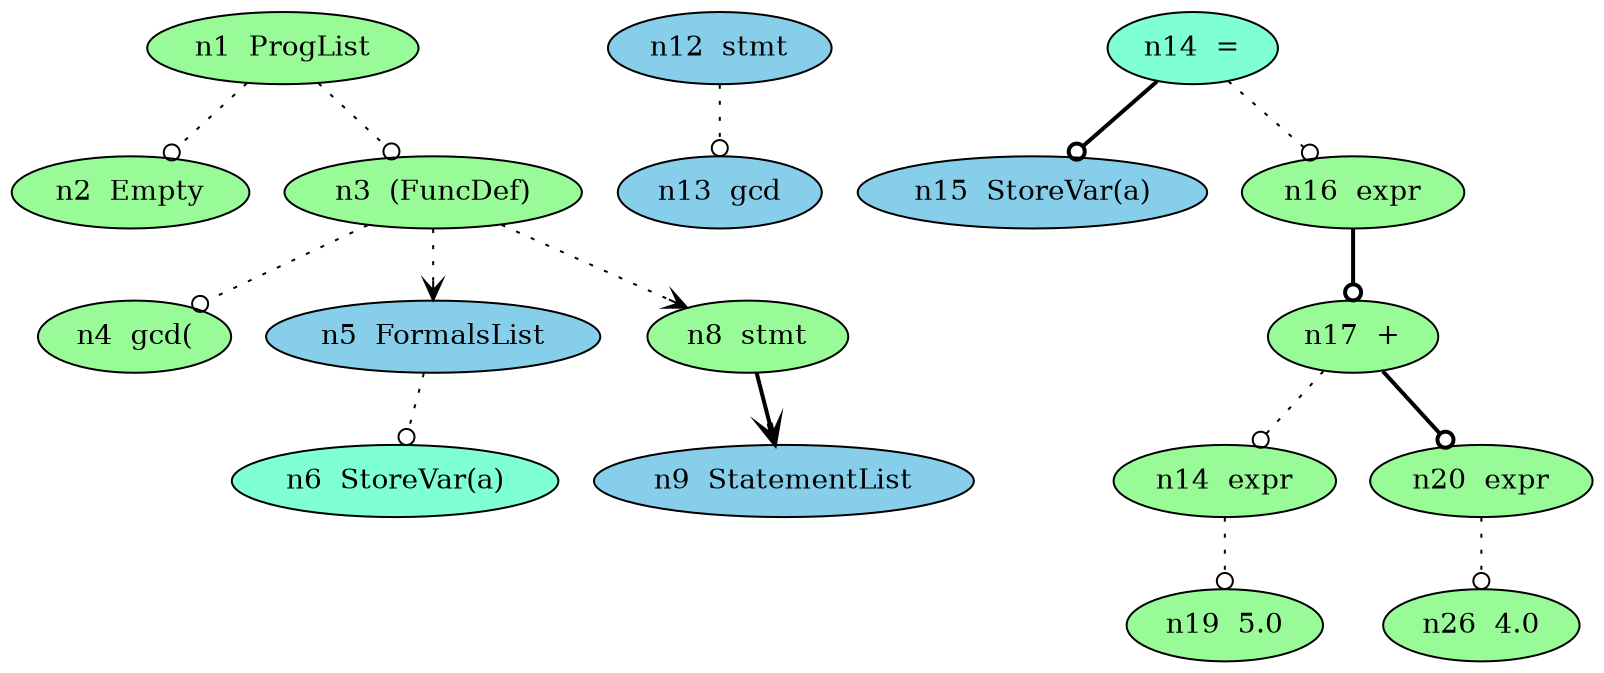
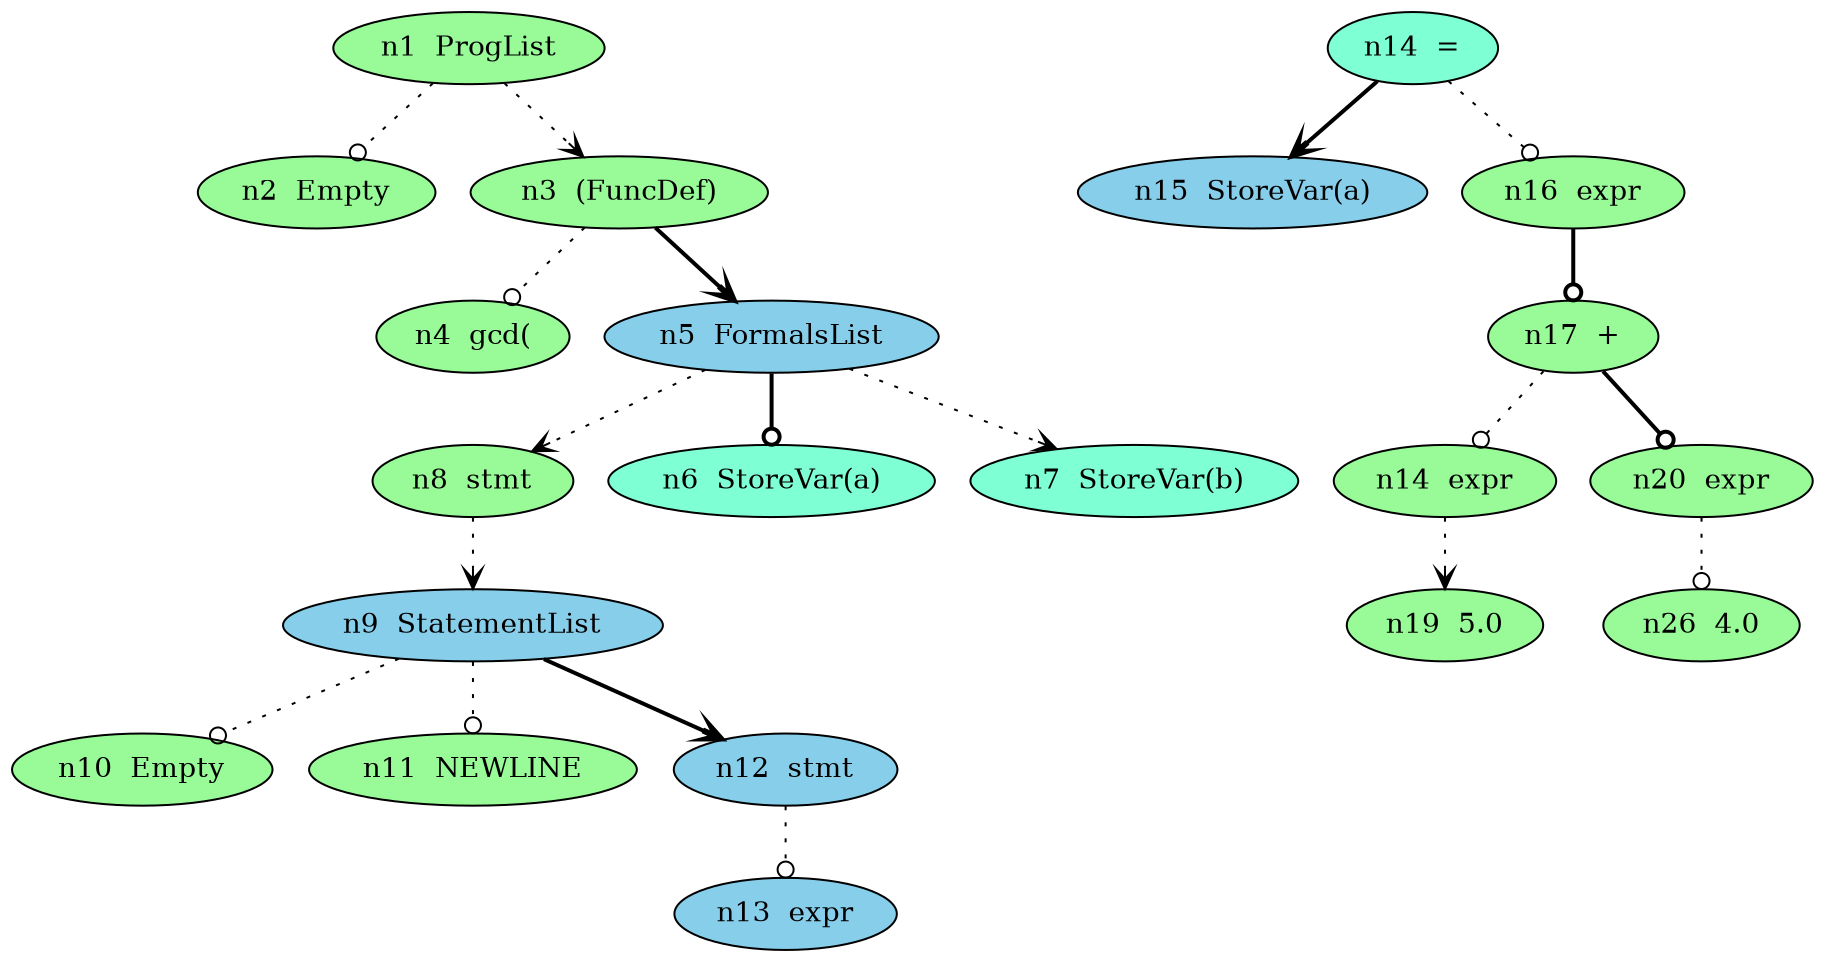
edge "n1  ProgList" -> "n3  (FuncDef)": arrowhead odot -> vee
edge "n14  =" -> "n15  StoreVar(a)": arrowhead odot -> vee
node "n13  gcd": label "n13  gcd" -> "n13  expr"
edge "n3  (FuncDef)" -> "n5  FormalsList": style dotted -> bold
edge "n3  (FuncDef)" -> "n8  stmt": now "n5  FormalsList" -> "n8  stmt"
edge "n8  stmt" -> "n9  StatementList": style bold -> dotted
edge "n5  FormalsList" -> "n6  StoreVar(a)": style dotted -> bold
node "n7  StoreVar(b)": added
edge "n14  expr" -> "n19  5.0": arrowhead odot -> vee
edge "n9  StatementList" -> "n12  stmt": added
node "n10  Empty": added
node "n11  NEWLINE": added
